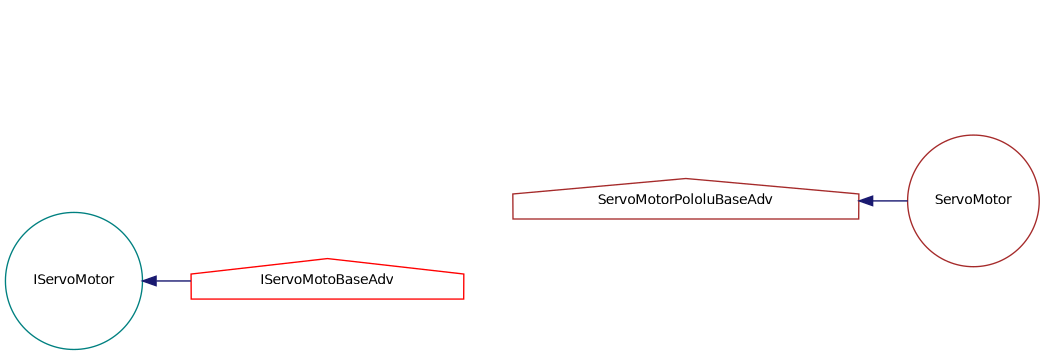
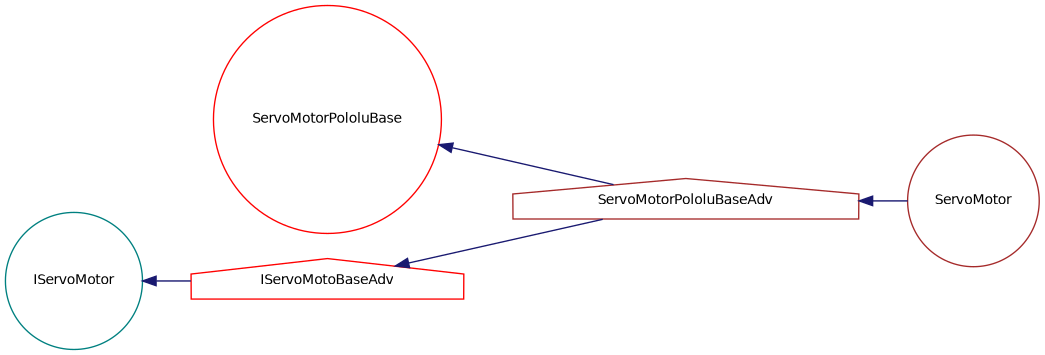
node "ServoMotorPololuBase": added
edge "ServoMotorPololuBaseAdv" -> "IServoMotoBaseAdv": added
